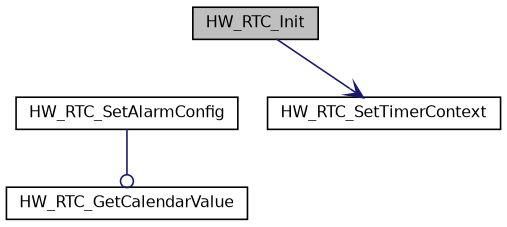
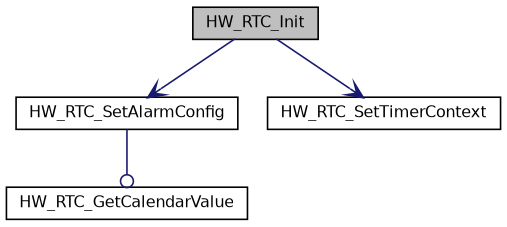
edge "HW_RTC_Init" -> "HW_RTC_SetAlarmConfig": added
